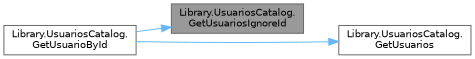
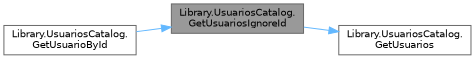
edge "Library.UsuariosCatalog. GetUsuarioById" -> "Library.UsuariosCatalog. GetUsuarios": now "Library.UsuariosCatalog. GetUsuariosIgnoreId" -> "Library.UsuariosCatalog. GetUsuarios"
